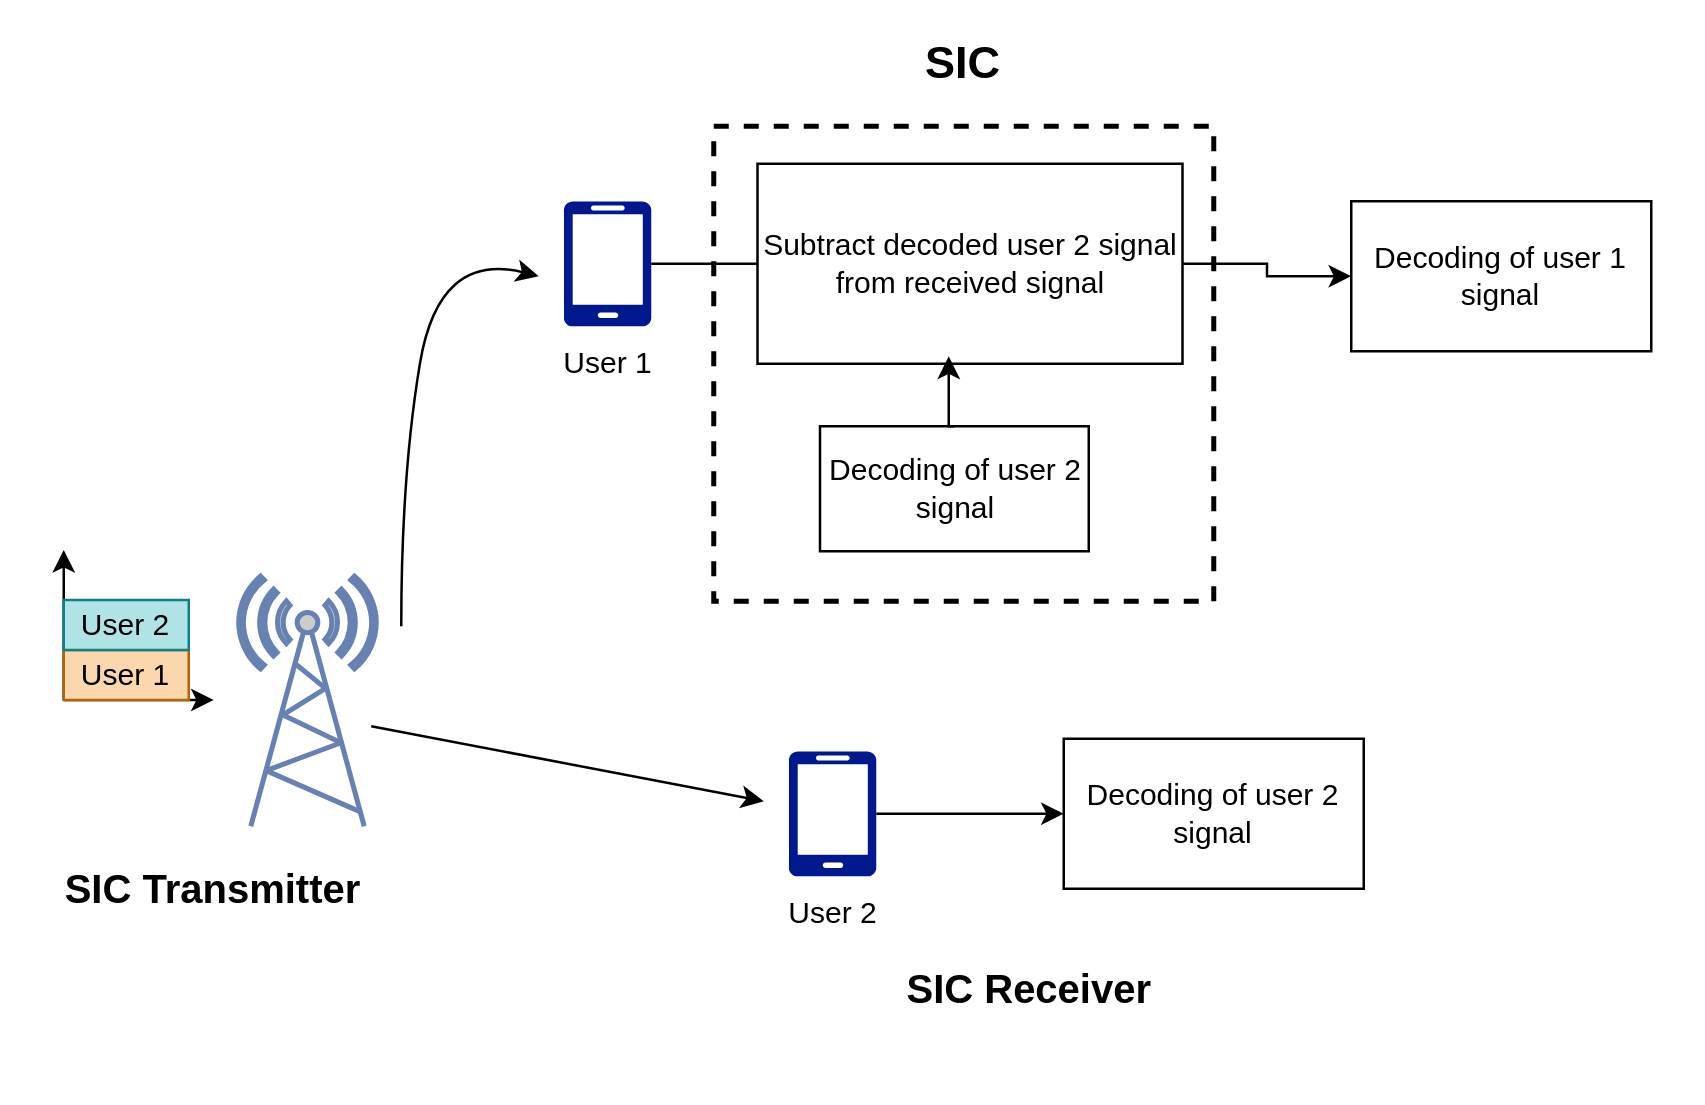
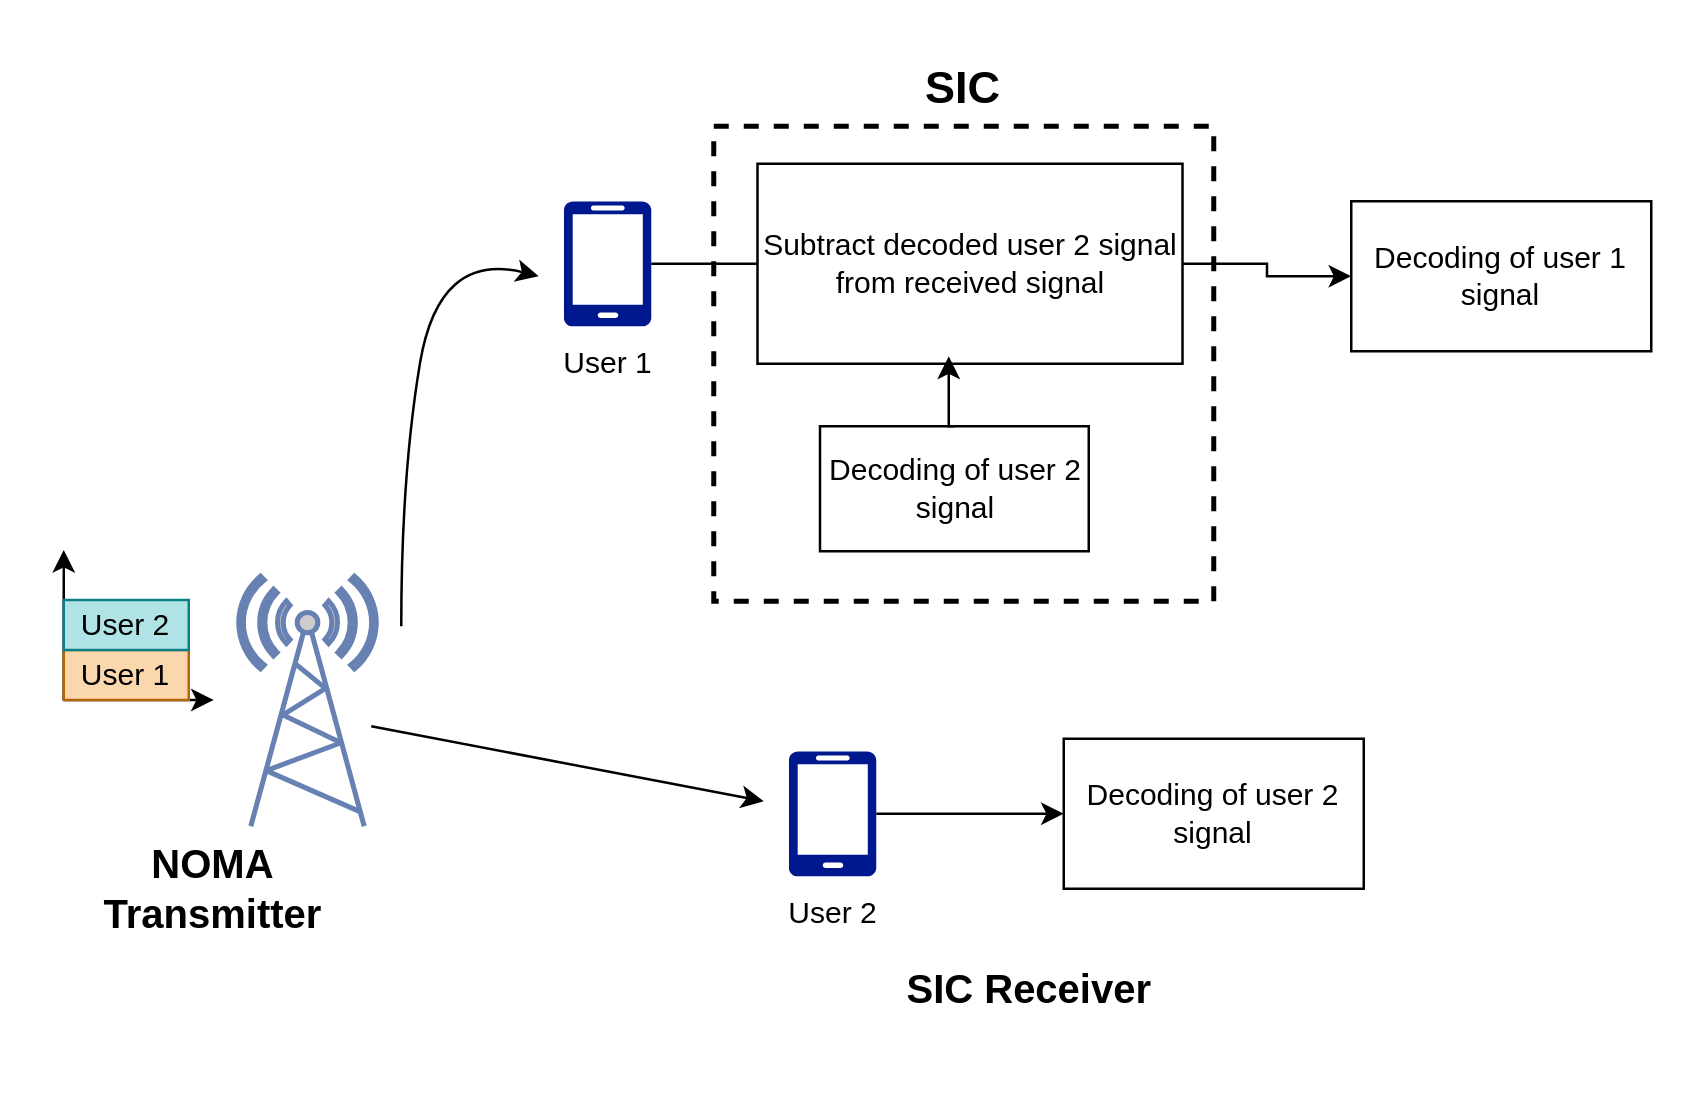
node "SIC": moved (964, 64) -> (964, 89)
node "SIC Transmitter": label "SIC Transmitter" -> "NOMA Transmitter"
